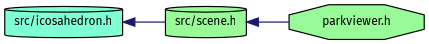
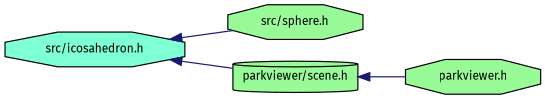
node "src/icosahedron.h": shape cylinder -> octagon
node "src/scene.h": label "src/scene.h" -> "parkviewer/scene.h"
node "src/sphere.h": added
